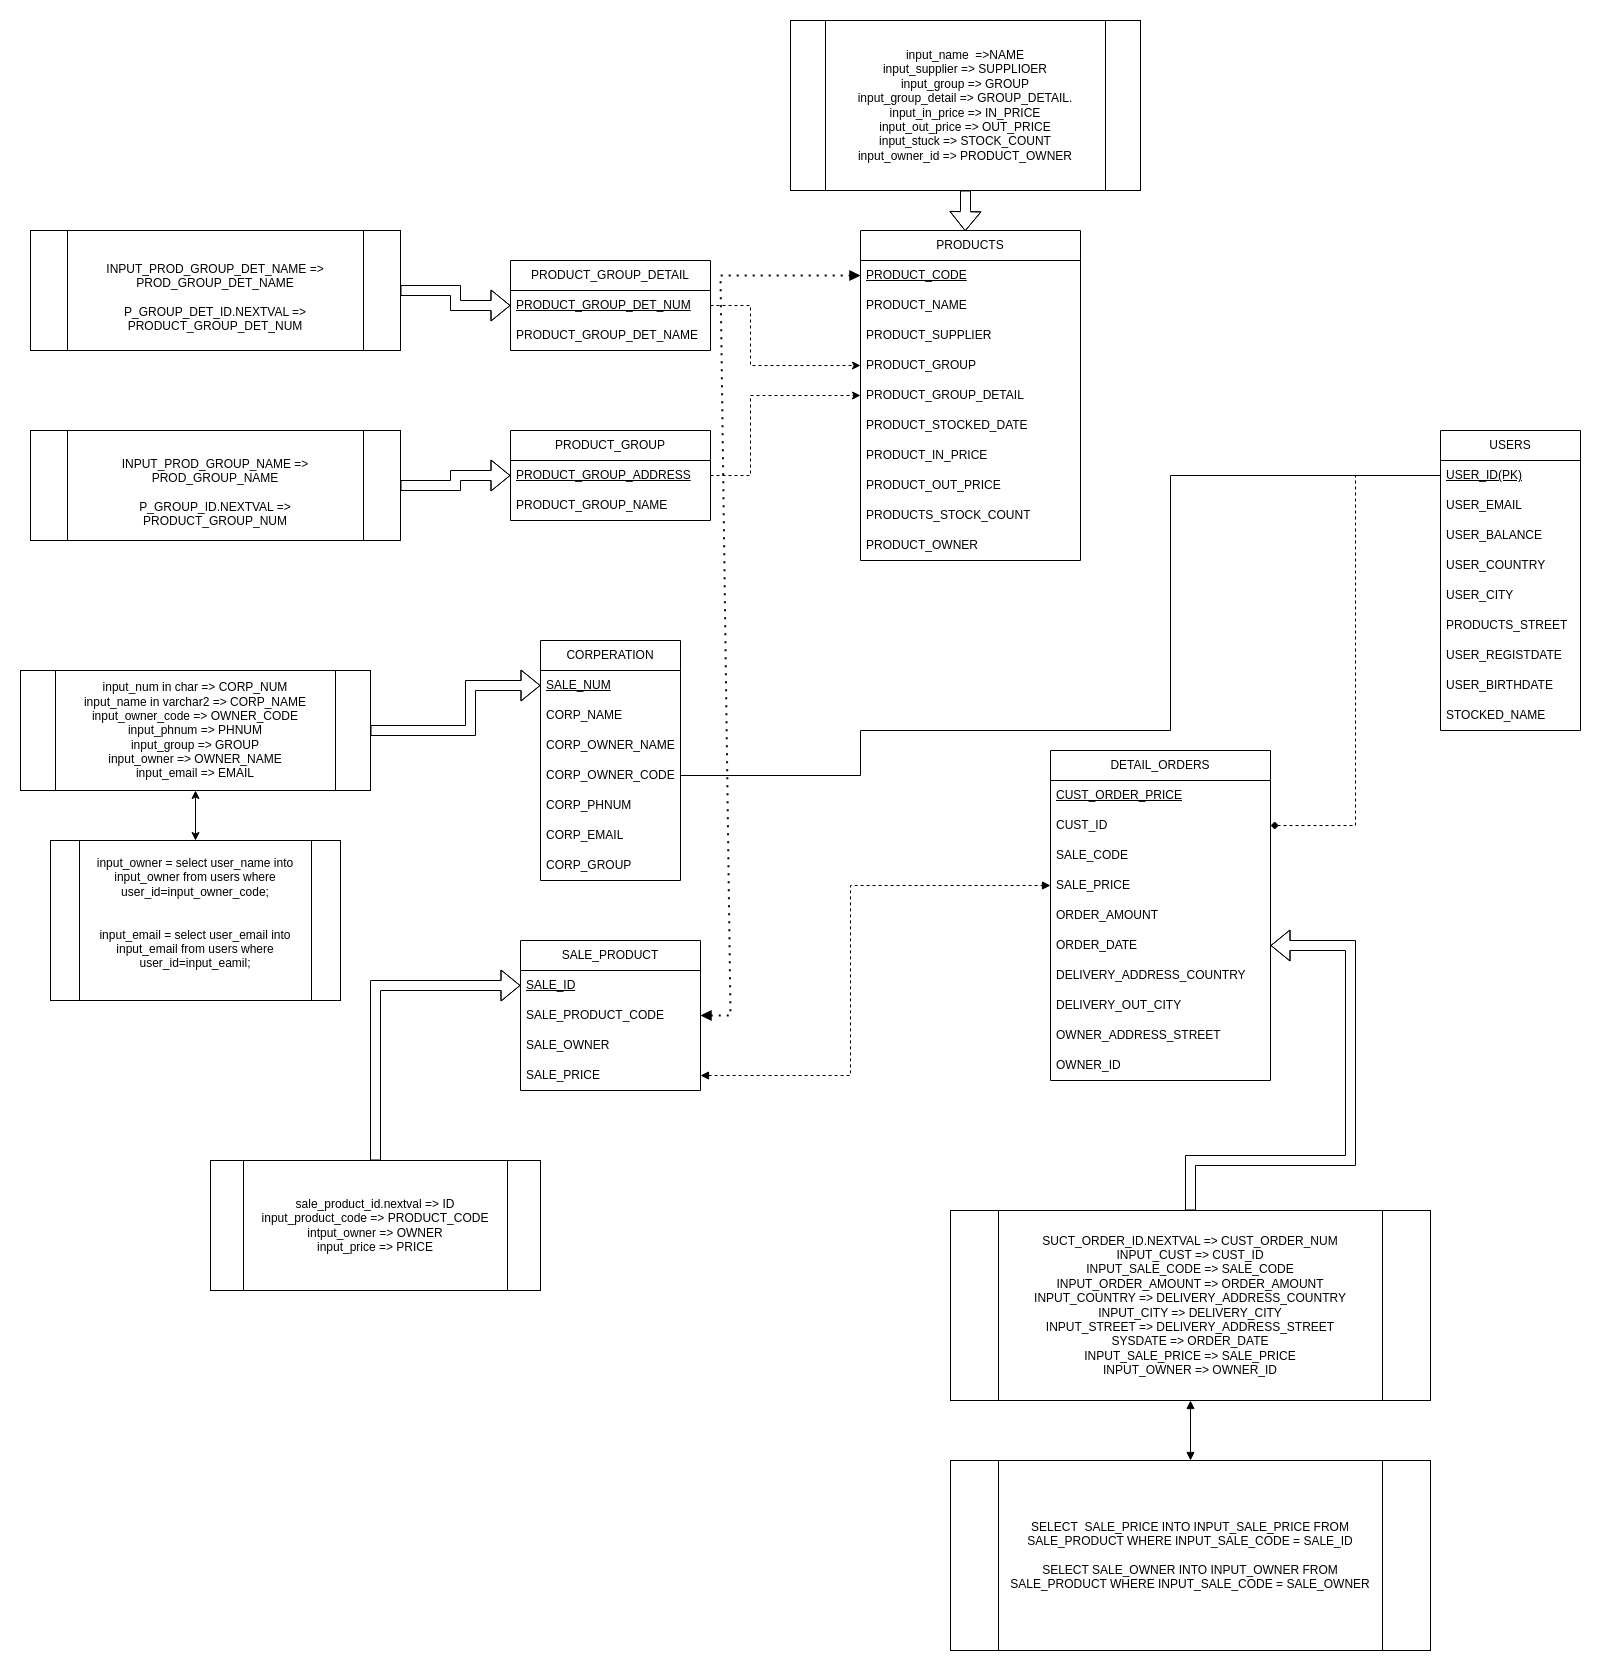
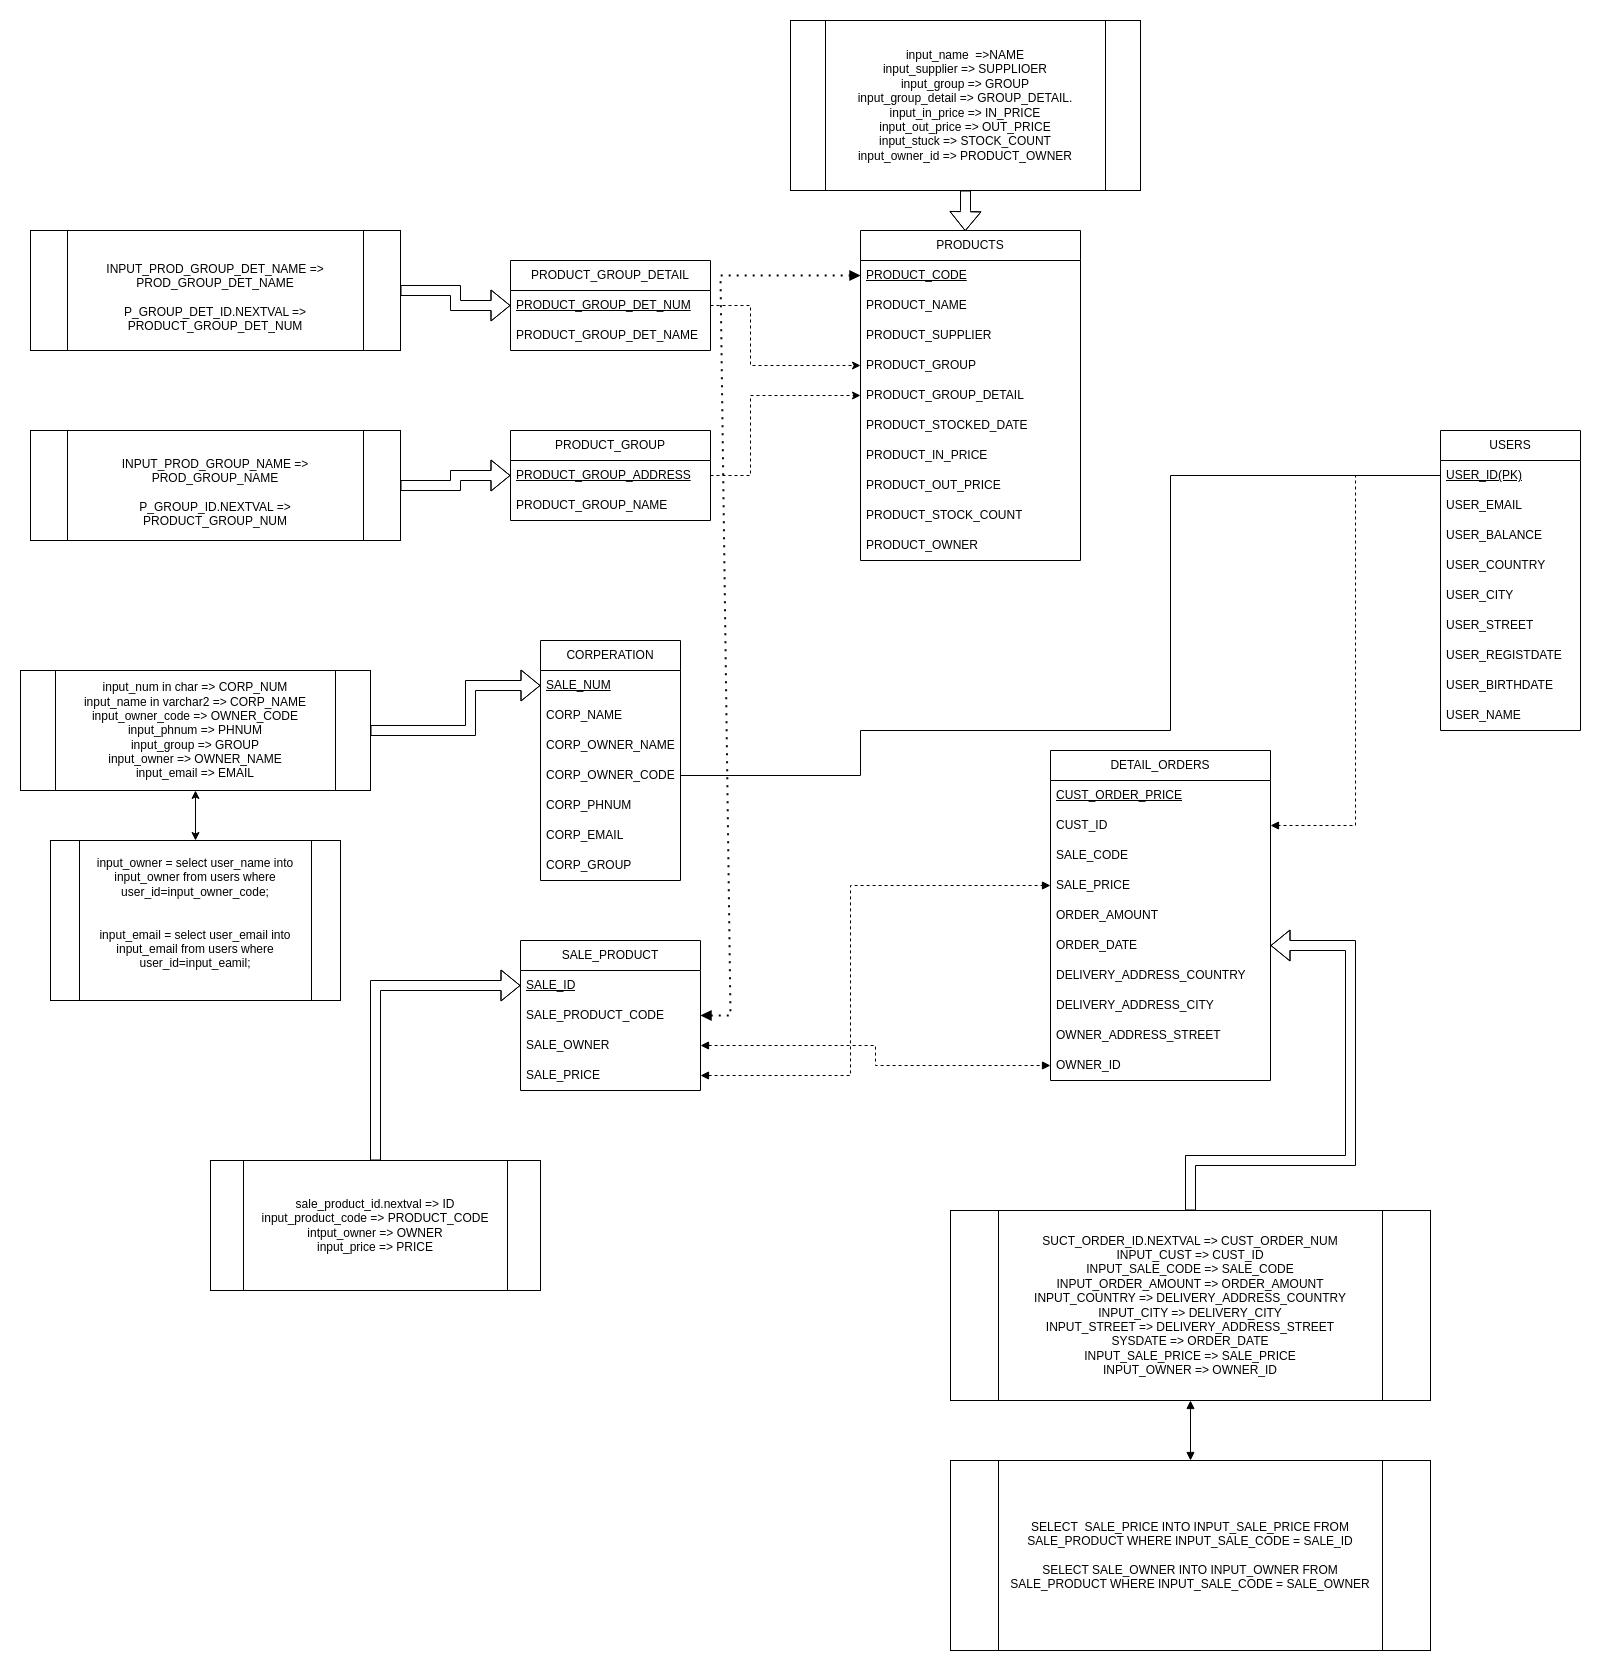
node "PRODUCTS_STOCK_COUNT": label "PRODUCTS_STOCK_COUNT" -> "PRODUCT_STOCK_COUNT"
node "PRODUCTS_STREET": label "PRODUCTS_STREET" -> "USER_STREET"
node "STOCKED_NAME": label "STOCKED_NAME" -> "USER_NAME"
edge "USER_ID(PK)" -> "CUST_ID": arrowhead diamond -> block
node "DELIVERY_OUT_CITY": label "DELIVERY_OUT_CITY" -> "DELIVERY_ADDRESS_CITY"
edge "SALE_OWNER" -- "OWNER_ID": added
